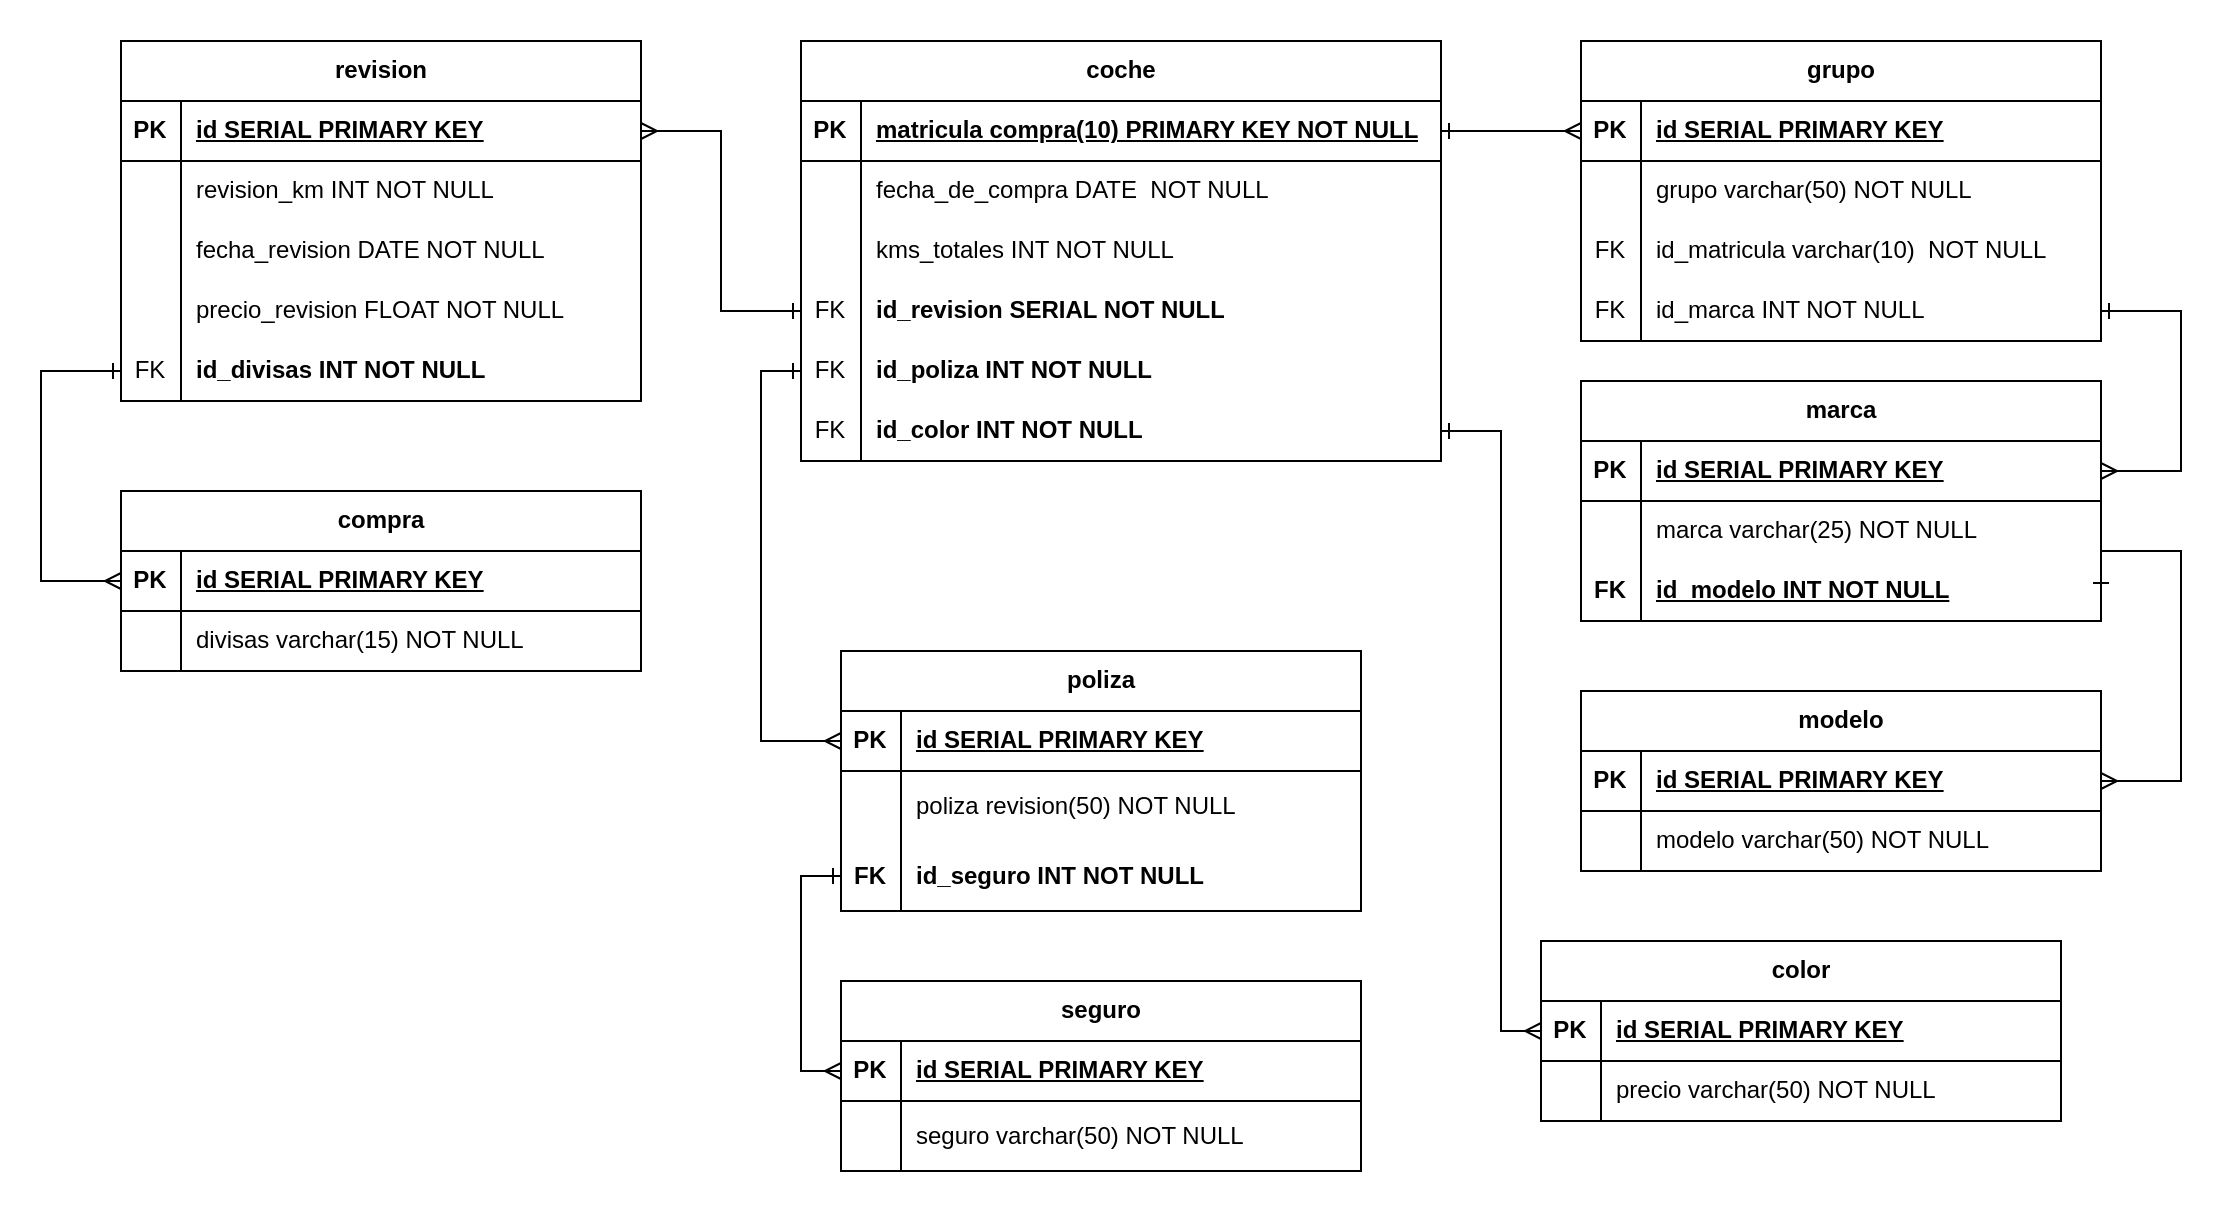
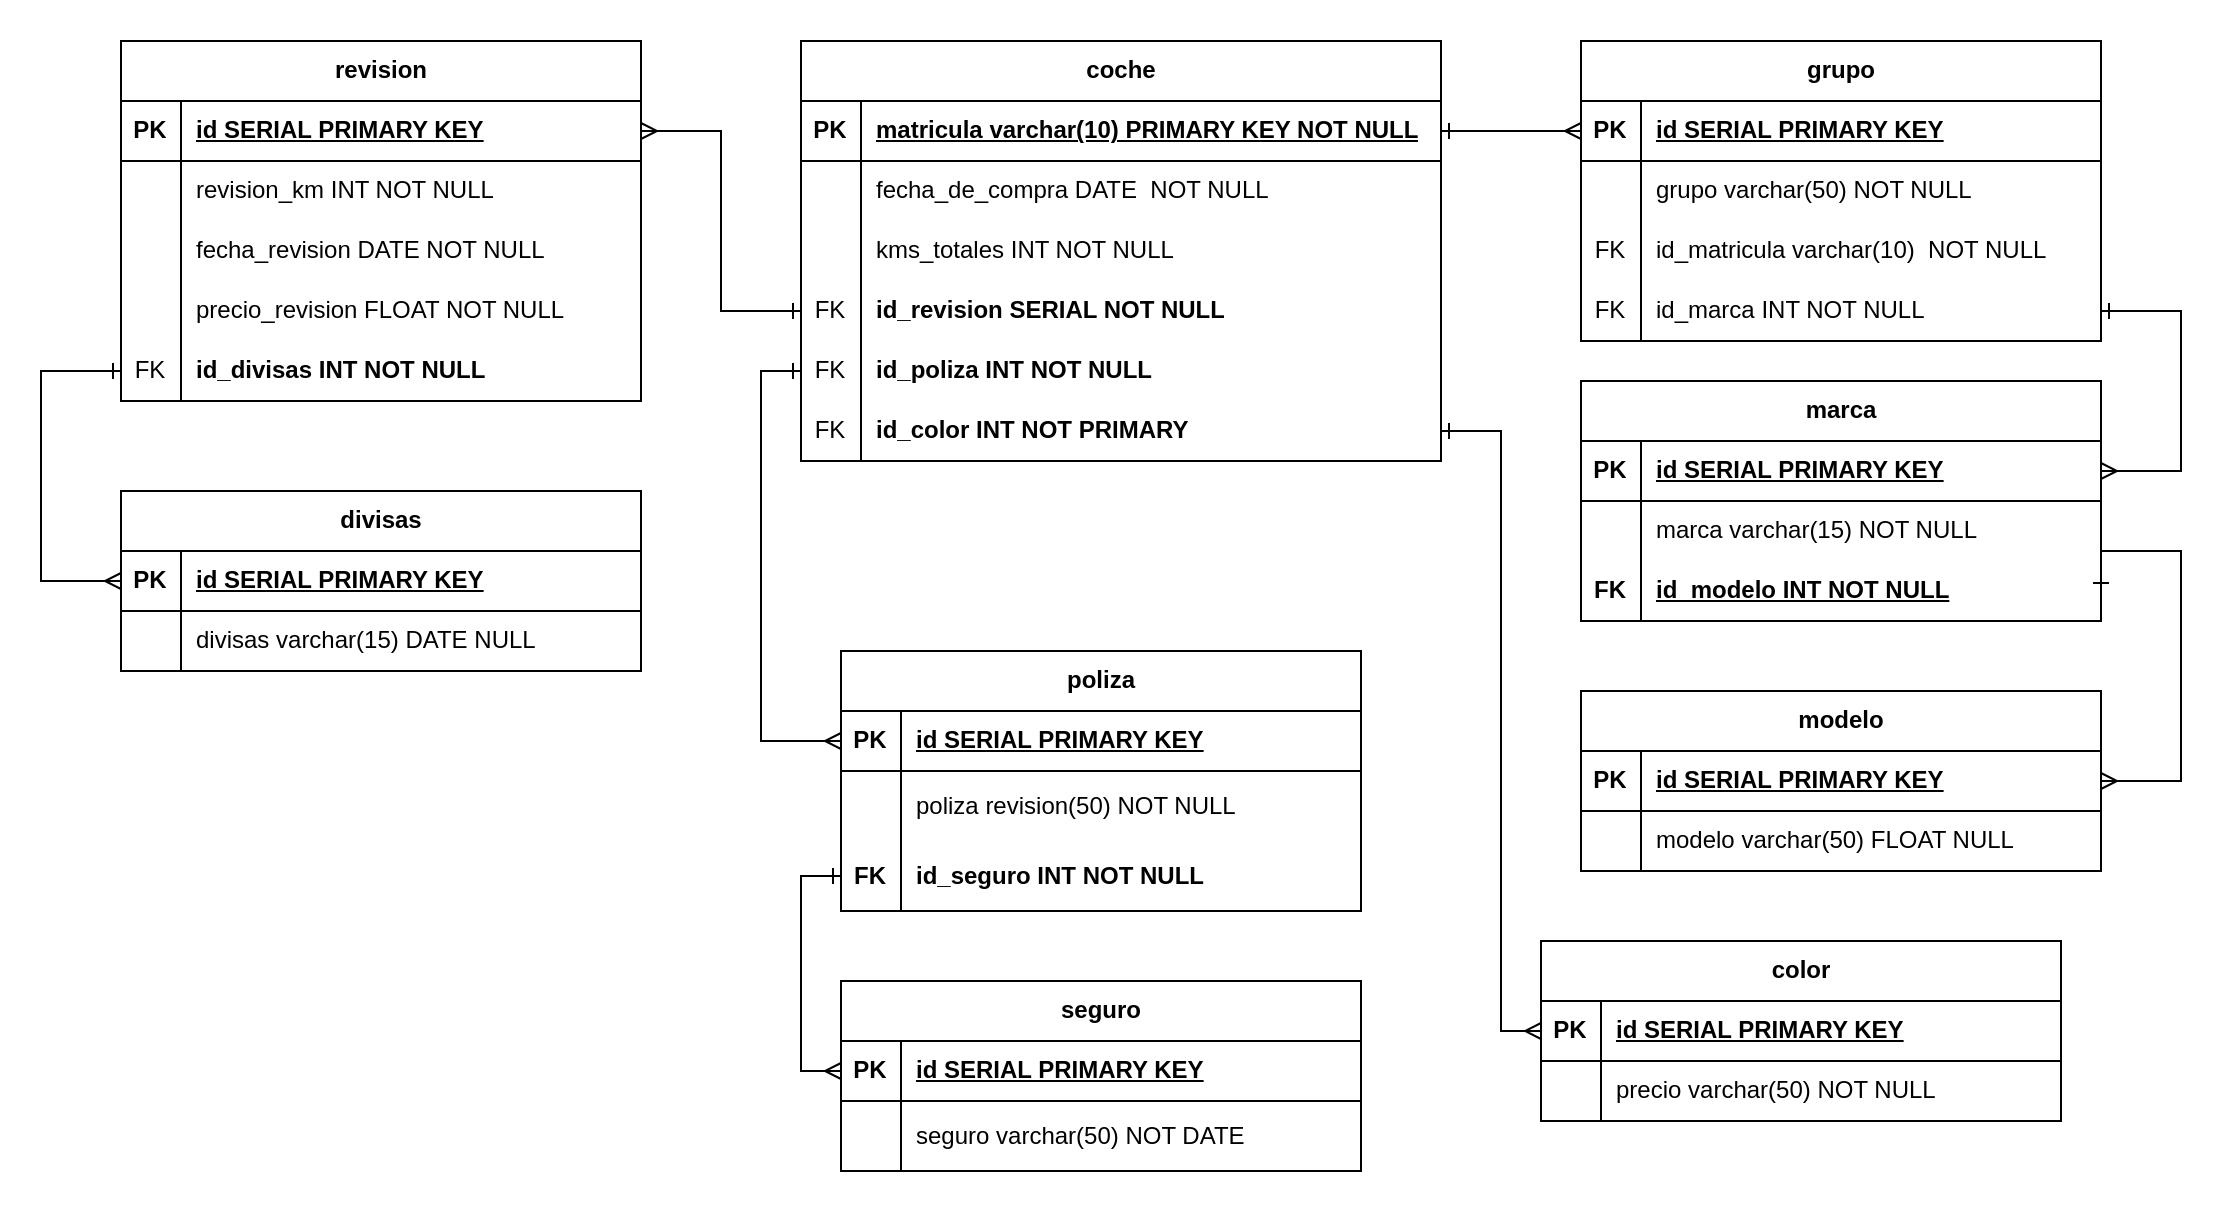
node "matricula compra(10) PRIMARY KEY NOT NULL": label "matricula compra(10) PRIMARY KEY NOT NULL" -> "matricula varchar(10) PRIMARY KEY NOT NULL"
node "id_color INT NOT NULL": label "id_color INT NOT NULL" -> "id_color INT NOT PRIMARY"
node "compra": label "compra" -> "divisas"
node "marca varchar(25) NOT NULL": label "marca varchar(25) NOT NULL" -> "marca varchar(15) NOT NULL"
node "divisas varchar(15) NOT NULL": label "divisas varchar(15) NOT NULL" -> "divisas varchar(15) DATE NULL"
node "modelo varchar(50) NOT NULL": label "modelo varchar(50) NOT NULL" -> "modelo varchar(50) FLOAT NULL"
node "seguro varchar(50) NOT NULL": label "seguro varchar(50) NOT NULL" -> "seguro varchar(50) NOT DATE"
